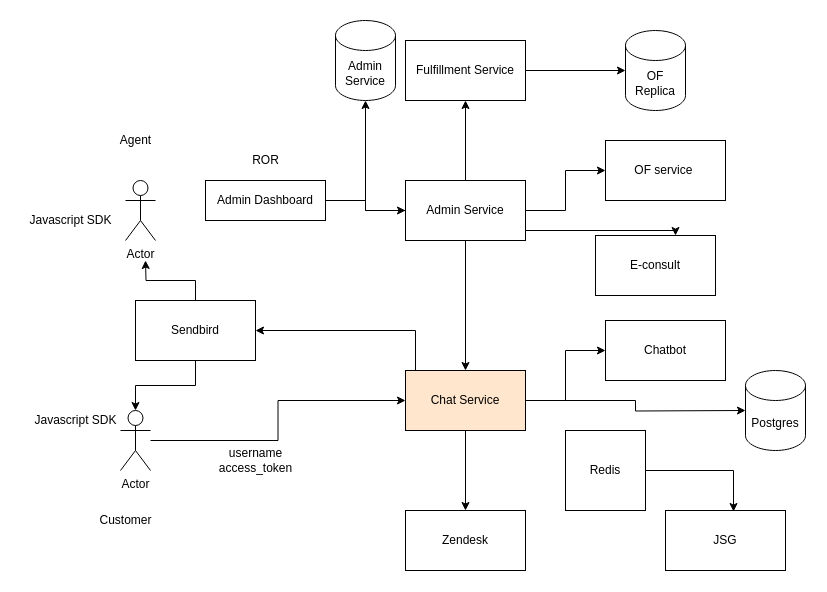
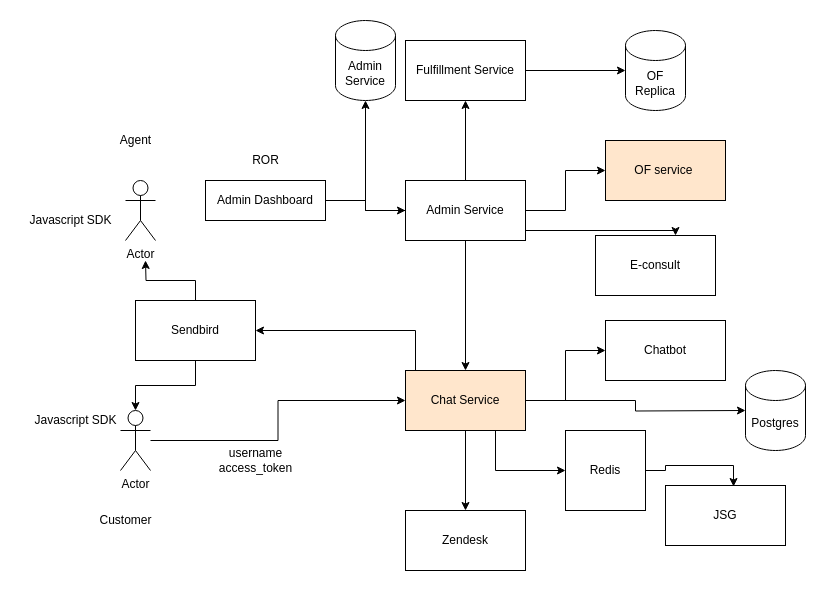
node "OF service": fillcolor #ffffff -> #ffe6cc
edge "Chat Service" -> "Redis": added
node "JSG": moved (726, 541) -> (726, 516)
